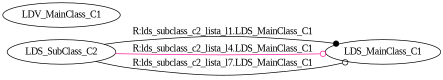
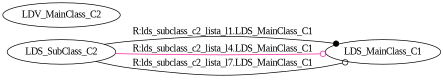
node "LDV_MainClass_C1": label "LDV_MainClass_C1" -> "LDV_MainClass_C2"
